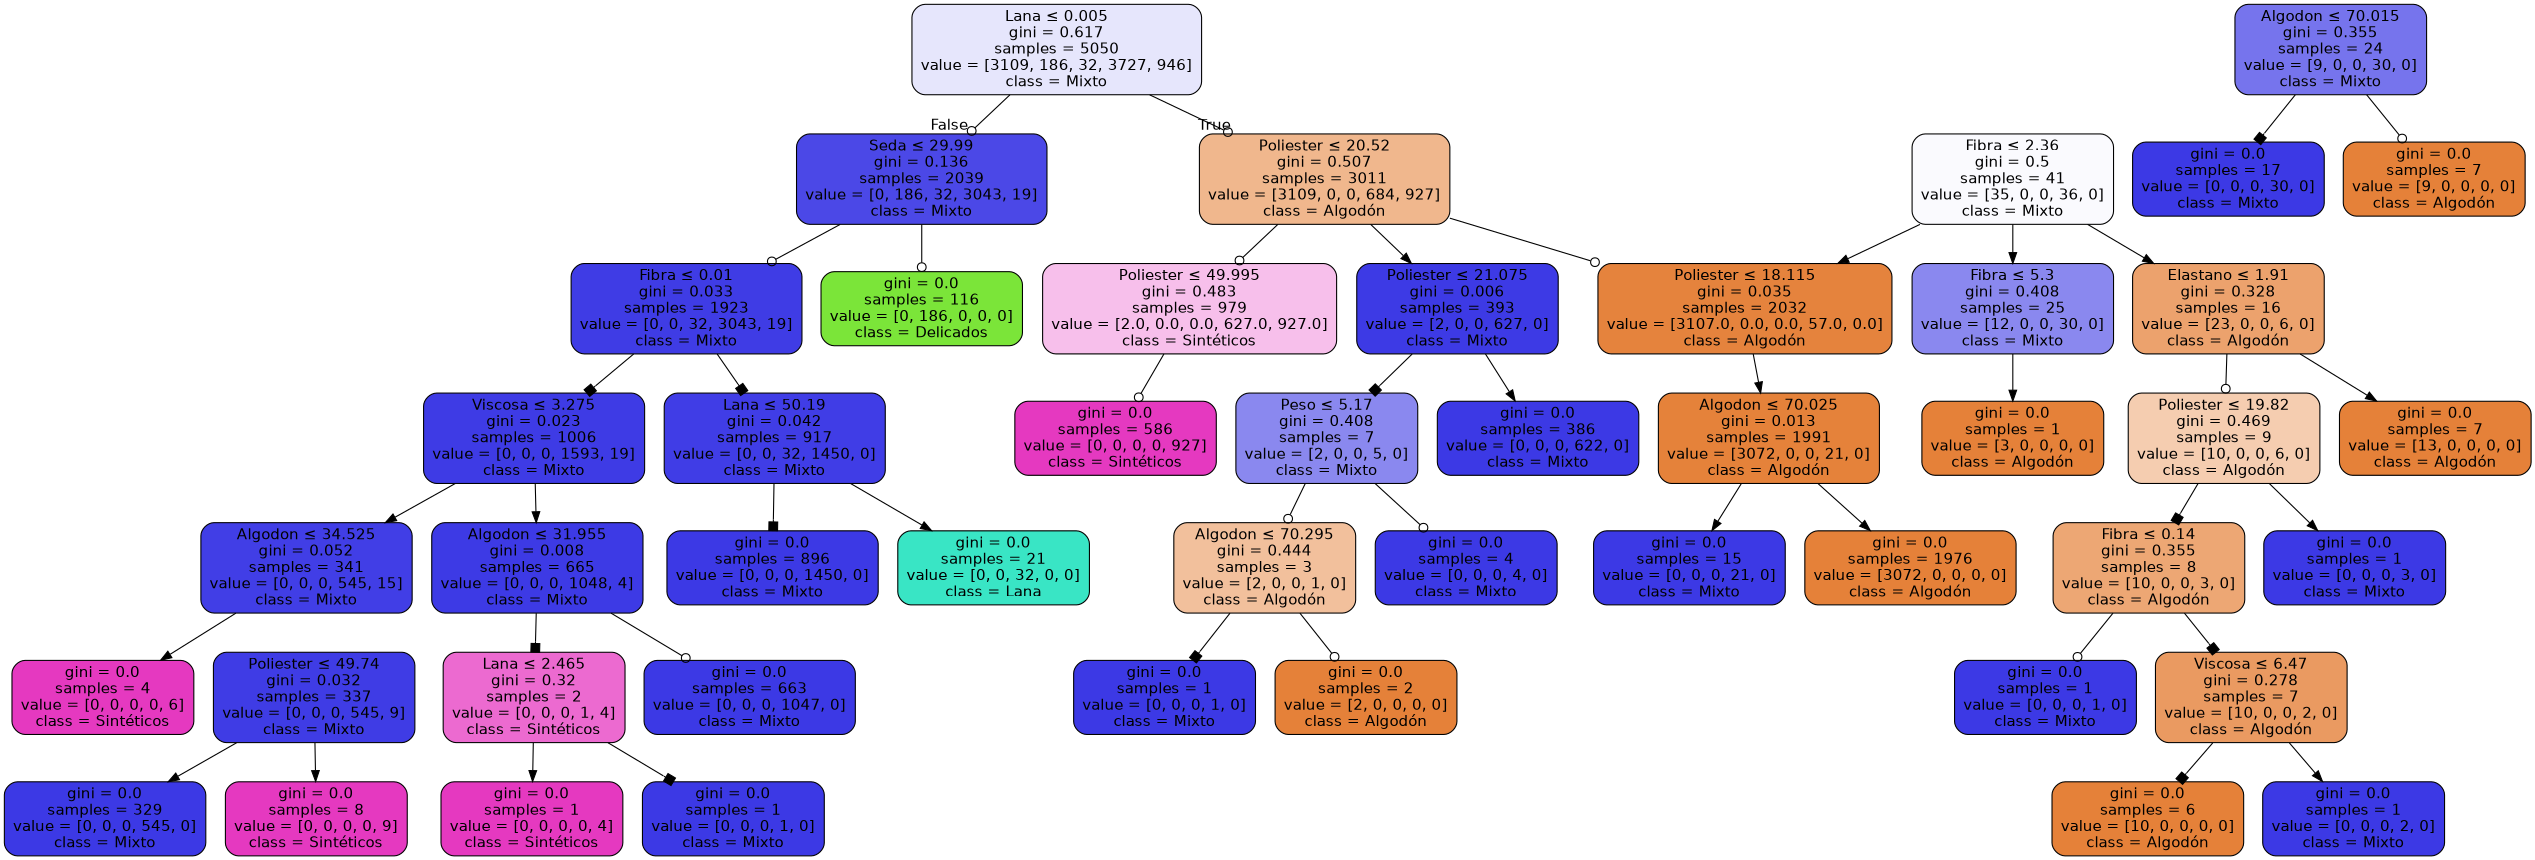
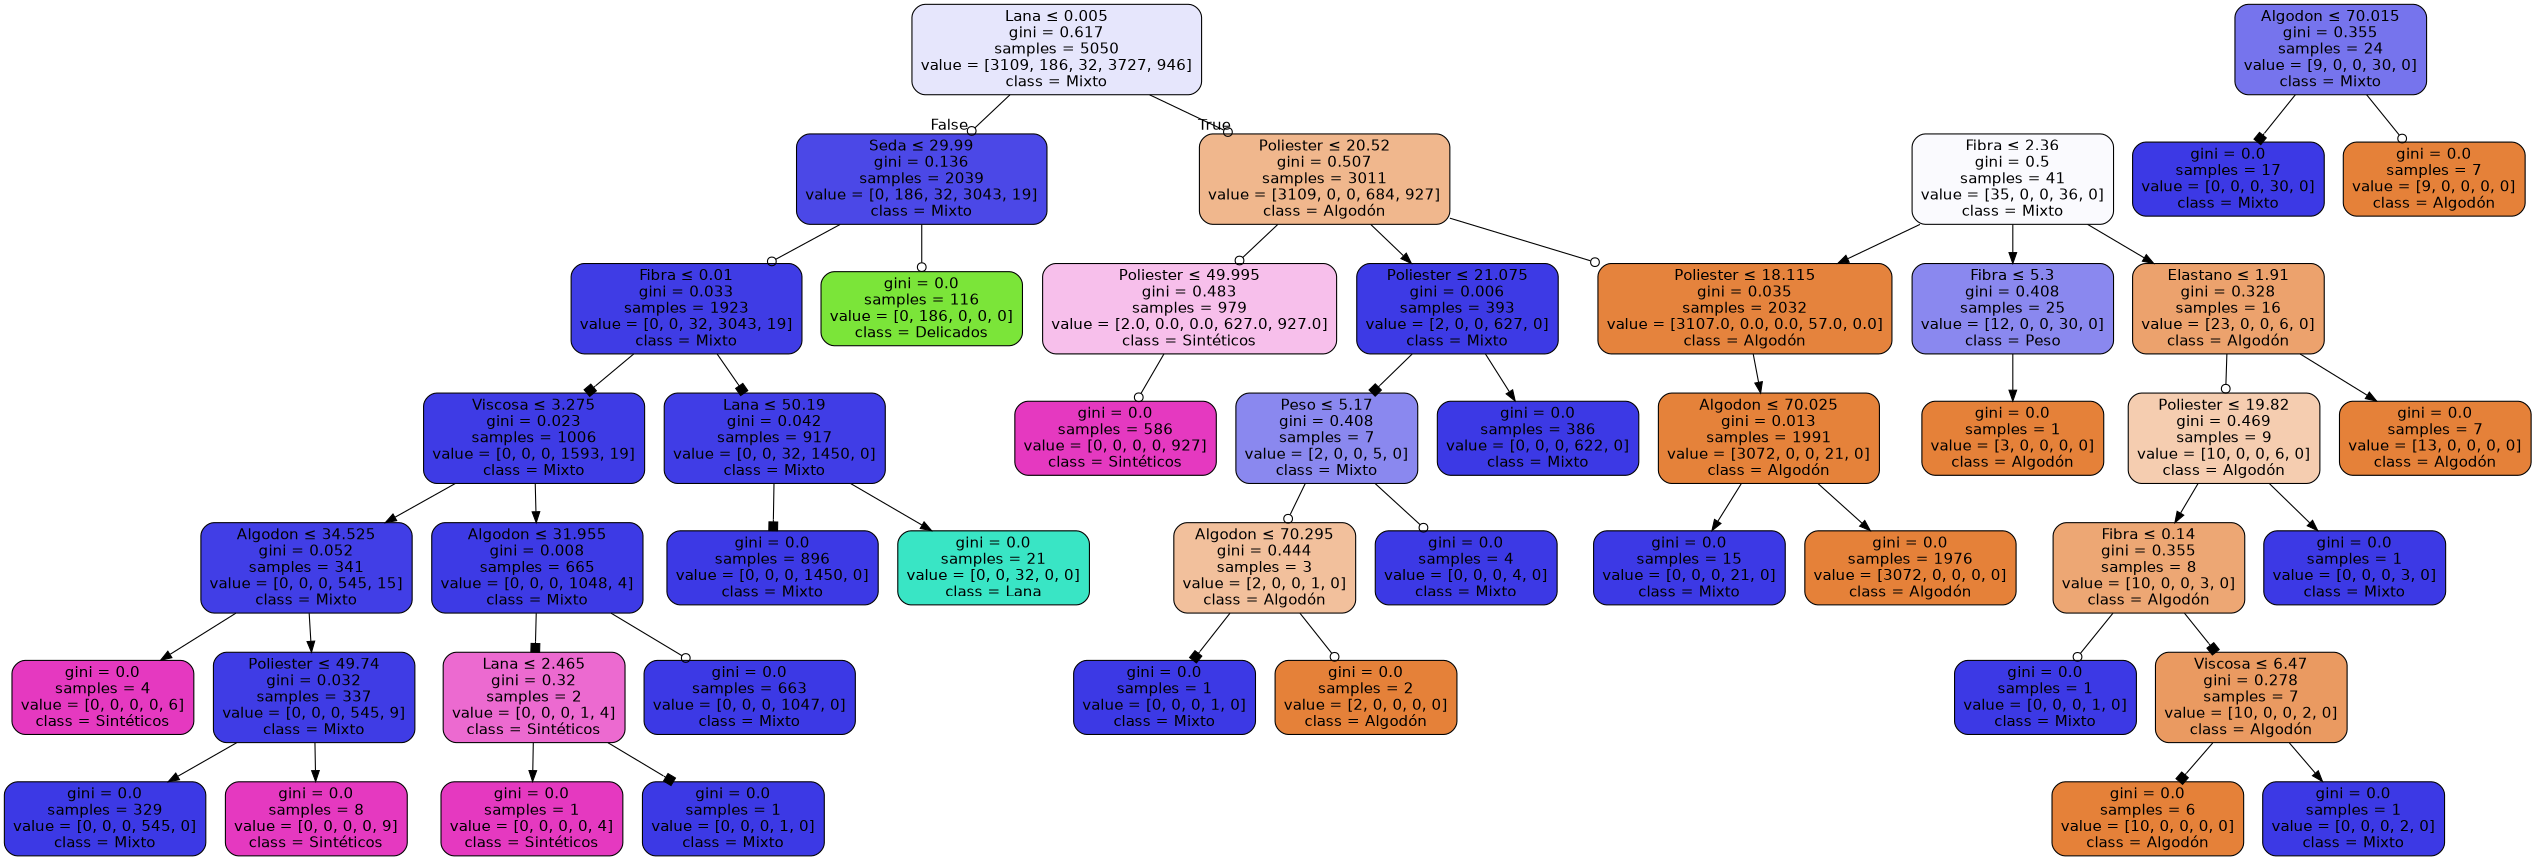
node "Fibra ≤ 5.3": text "class = Mixto" -> "class = Peso"
edge "Poliester ≤ 19.82" -> "Fibra ≤ 0.14": arrowhead box -> normal
edge "Algodon ≤ 34.525" -> "Poliester ≤ 49.74": added
